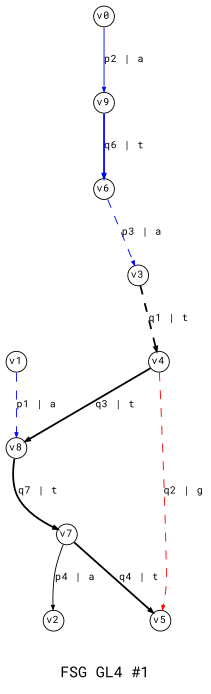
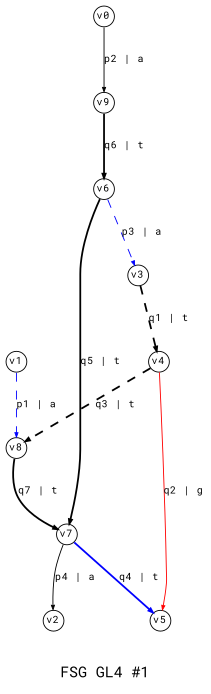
edge "v0" -> "v9": color blue -> black
edge "v9" -> "v6": color blue -> black
edge "v6" -> "v7": added, label "q5 | t"
edge "v4" -> "v8": style solid -> dashed
edge "v4" -> "v5": style dashed -> solid
edge "v7" -> "v5": color black -> blue
